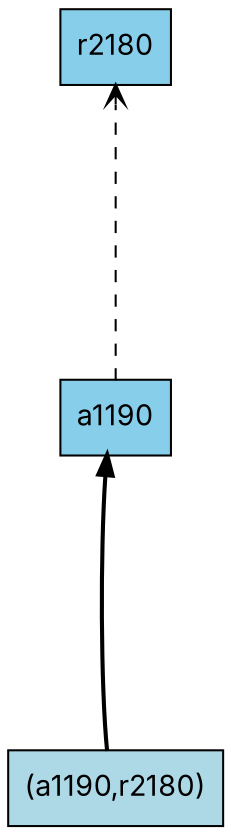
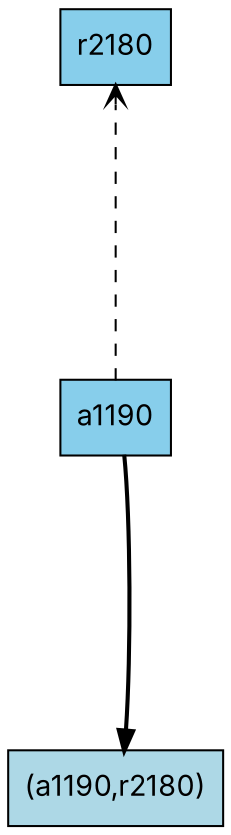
edge "(a1190,r2180)" -> "a1190": reversed
